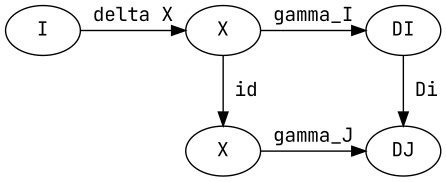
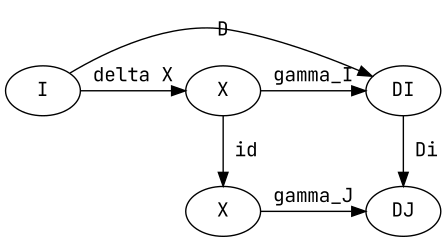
edge "I" -> "DI": added, label "D"
